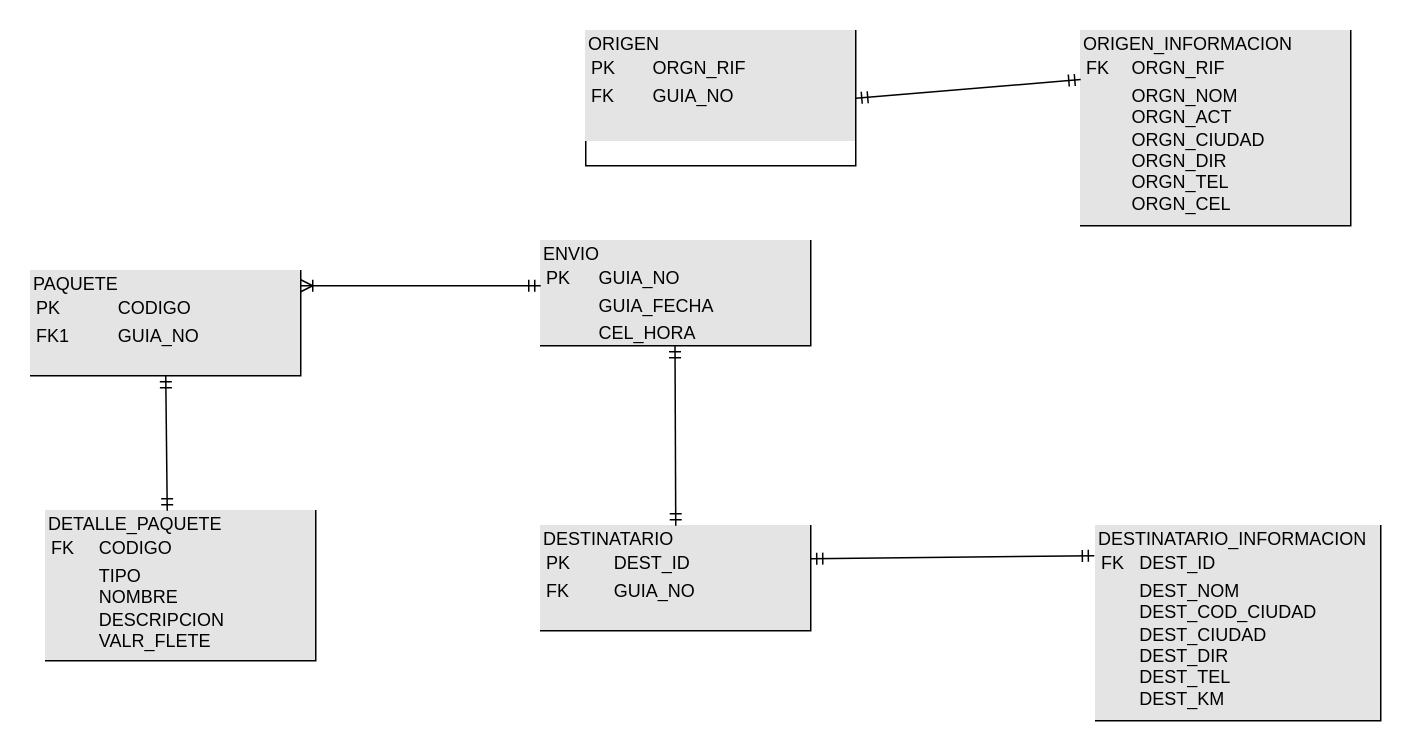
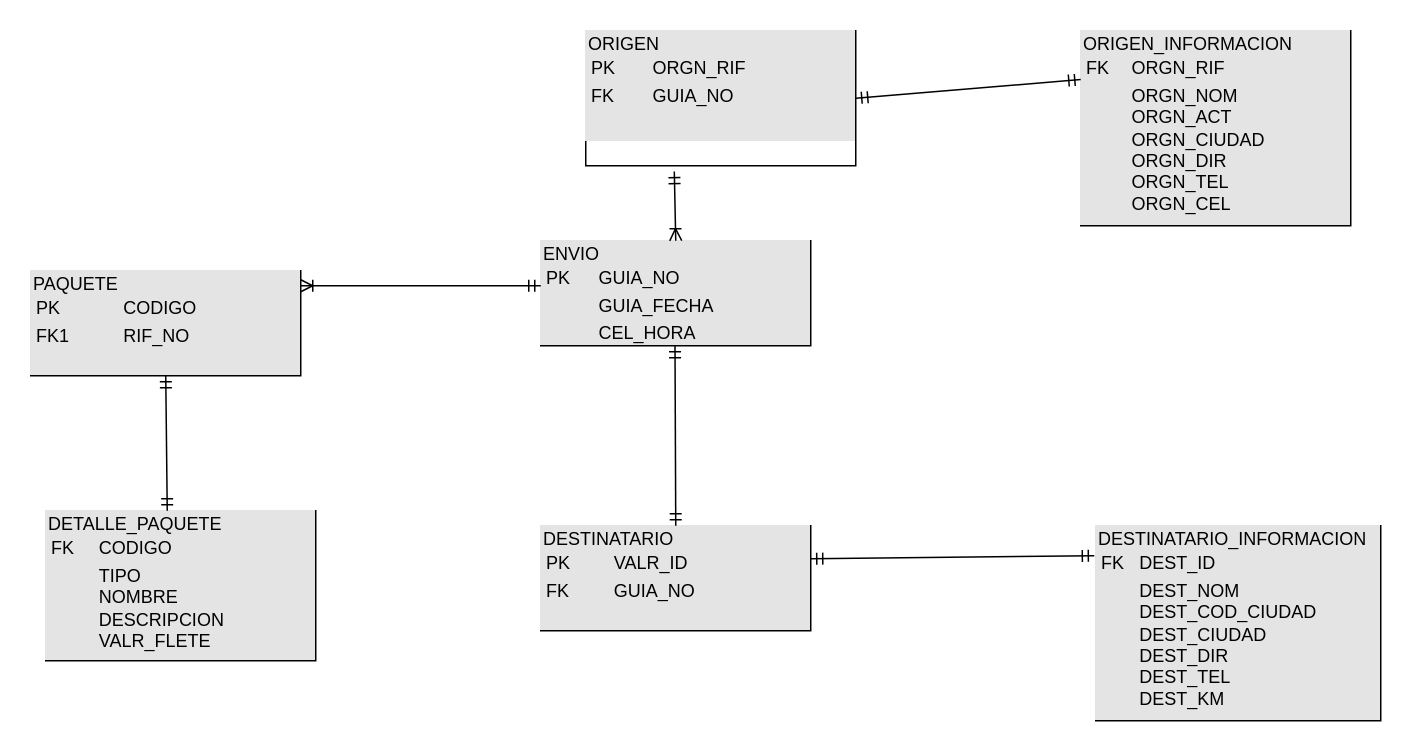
edge "ORIGEN PK ORGN_RIF FK GUIA_NO" -- "ENVIO PK GUIA_NO GUIA_FECHA CEL_HORA": added
node "PAQUETE PK CODIGO FK1 GUIA_NO": label "PAQUETE PK CODIGO FK1 GUIA_NO" -> "PAQUETE PK CODIGO FK1 RIF_NO"
node "DESTINATARIO PK DEST_ID FK GUIA_NO": label "DESTINATARIO PK DEST_ID FK GUIA_NO" -> "DESTINATARIO PK VALR_ID FK GUIA_NO"
